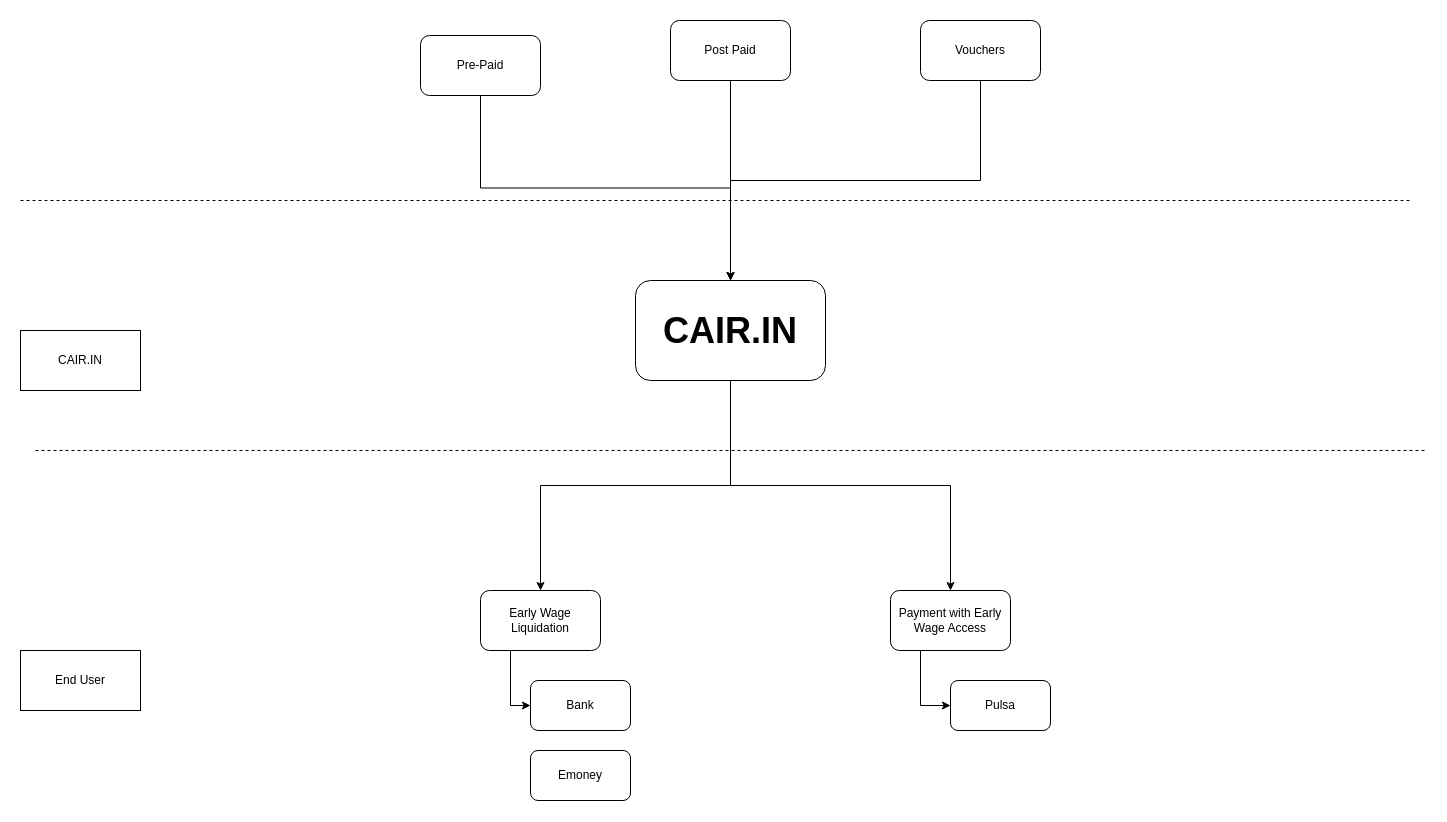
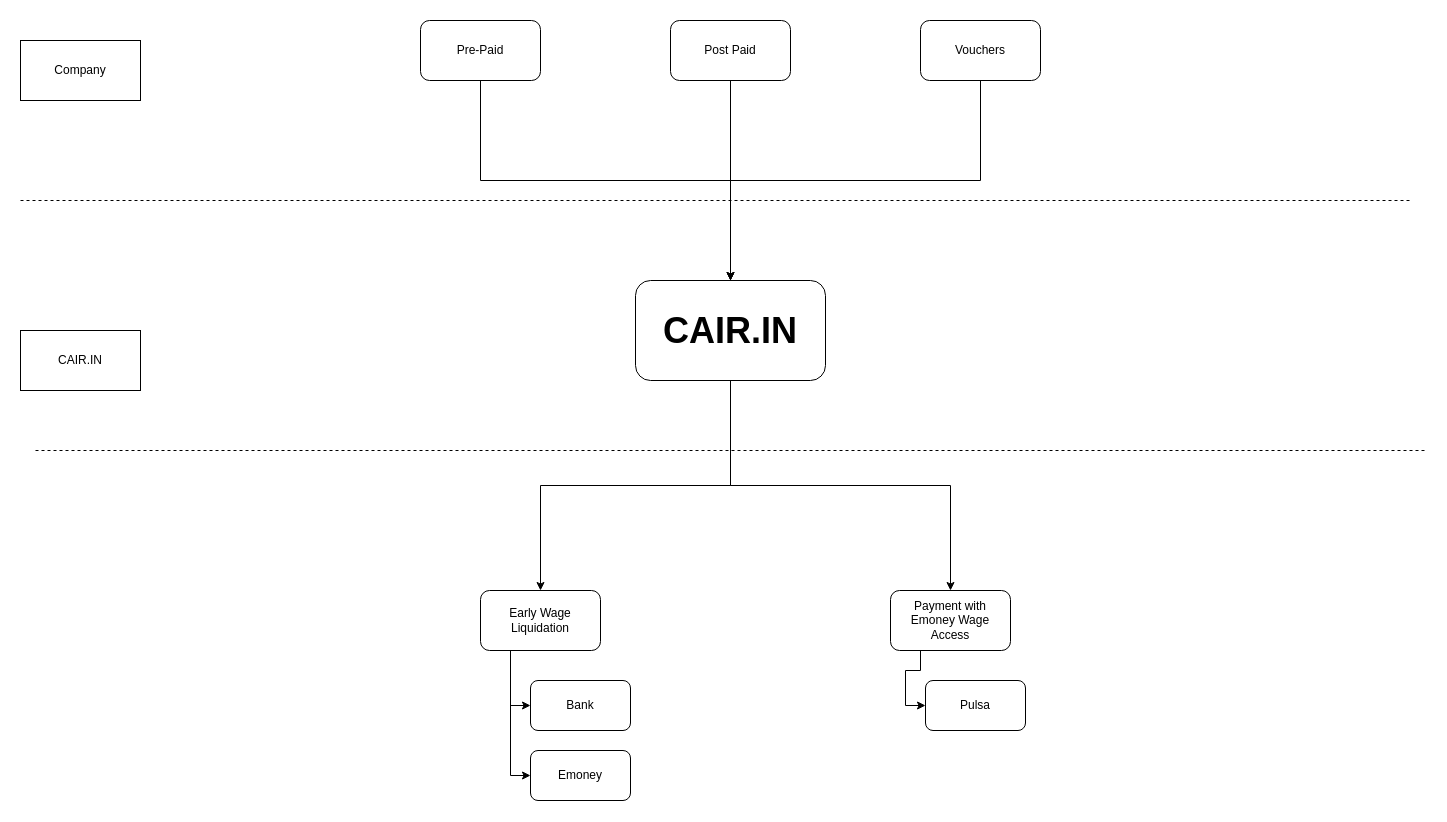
node "Pre-Paid": moved (481, 66) -> (481, 51)
node "Company": added
node "Payment with Early Wage Access": label "Payment with Early Wage Access" -> "Payment with Emoney Wage Access"
node "End User": removed
node "Pulsa": moved (1001, 706) -> (976, 706)
edge "Early Wage Liquidation" -> "Emoney": added
